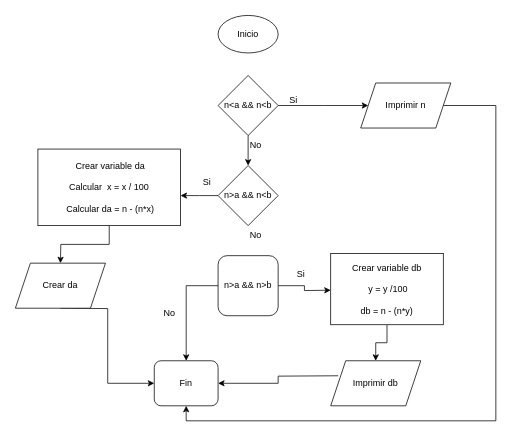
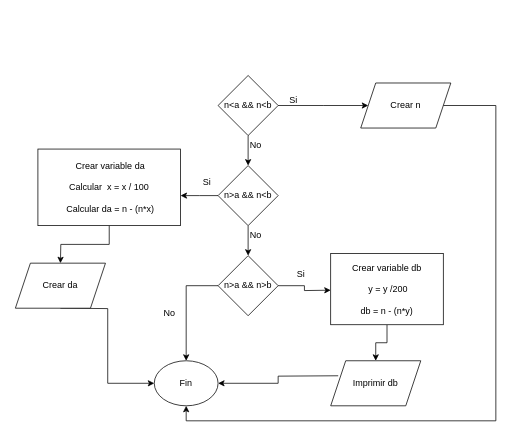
node "Inicio": removed
node "Imprimir n": label "Imprimir n" -> "Crear n"
edge "n>a && n<b" -> "n>a && n>b": added
node "n>a && n>b": shape rounded rectangle -> diamond
node "Crear variable db y = y /100 db = n - (n*y)": label "Crear variable db y = y /100 db = n - (n*y)" -> "Crear variable db y = y /200 db = n - (n*y)"
node "Fin": shape rounded rectangle -> ellipse
